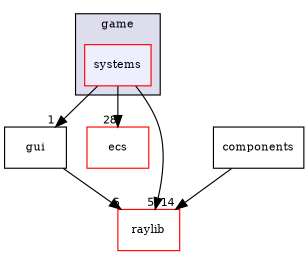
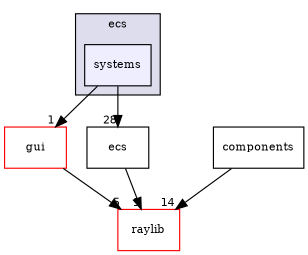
cluster "game": label "game" -> "ecs"
node "systems": color red -> black
edge "systems" -> "raylib": now "ecs" -> "raylib"
node "gui": color black -> red
node "ecs": color red -> black
